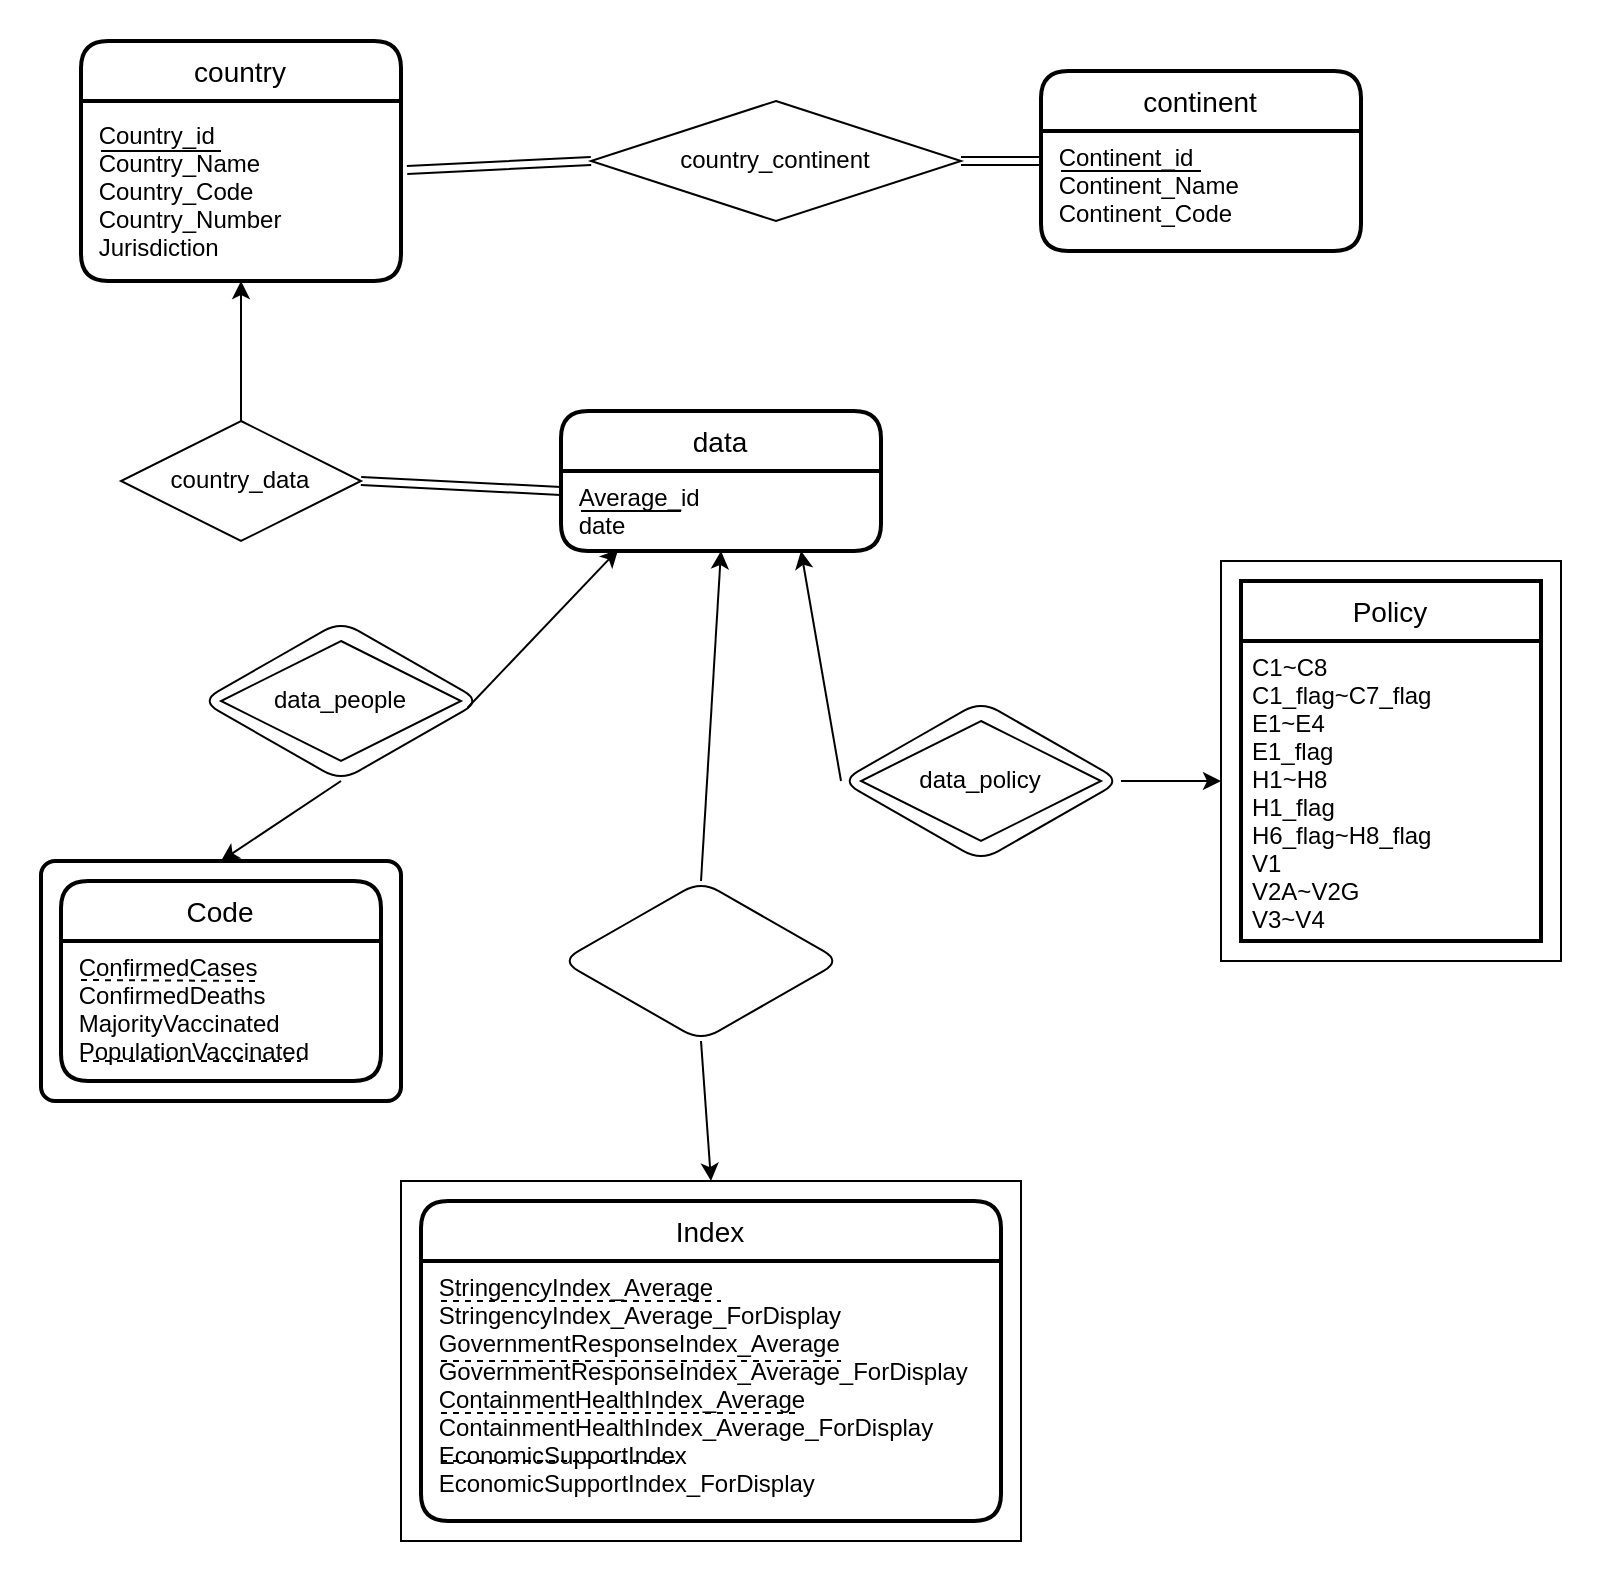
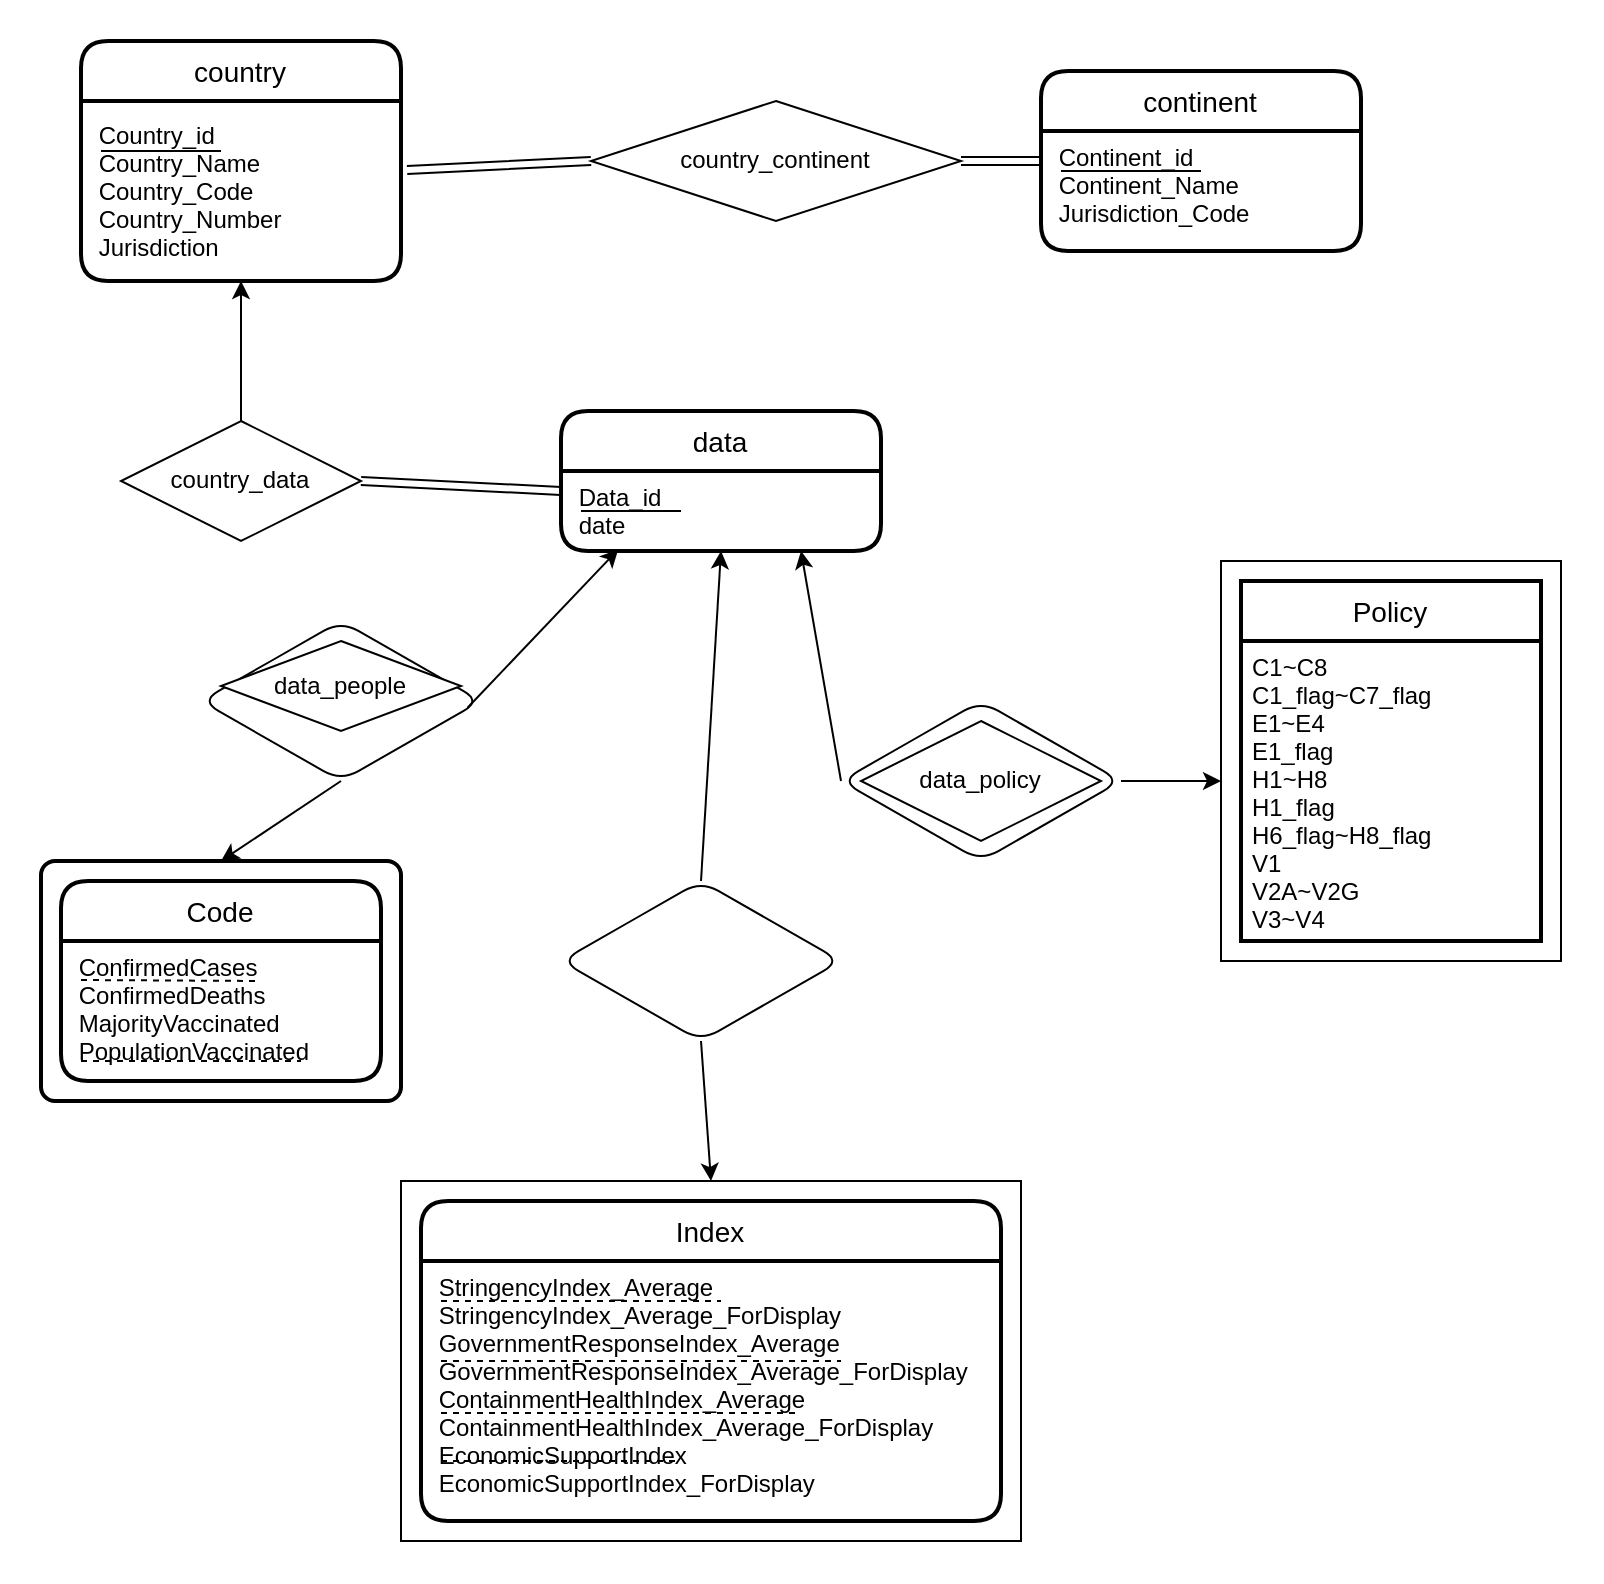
node "Continent_id Continent_Name Continent_Code": label "Continent_id Continent_Name Continent_Code" -> "Continent_id Continent_Name Jurisdiction_Code"
node "Average_id date": label "Average_id date" -> "Data_id date"
node "data_people": size 240x120 -> 240x90
